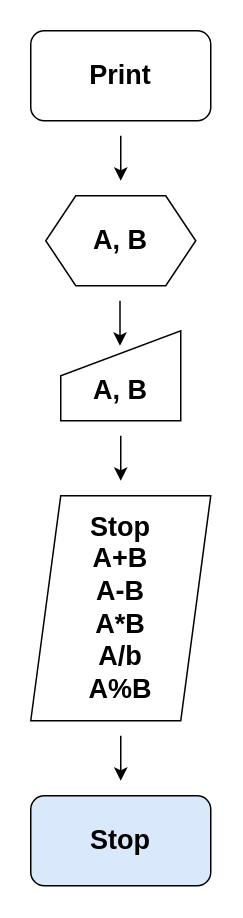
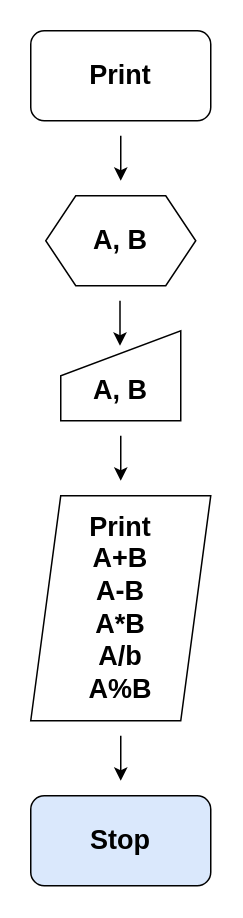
node "Stop A+B A-B A*B A/b A%B": label "Stop A+B A-B A*B A/b A%B" -> "Print A+B A-B A*B A/b A%B"
